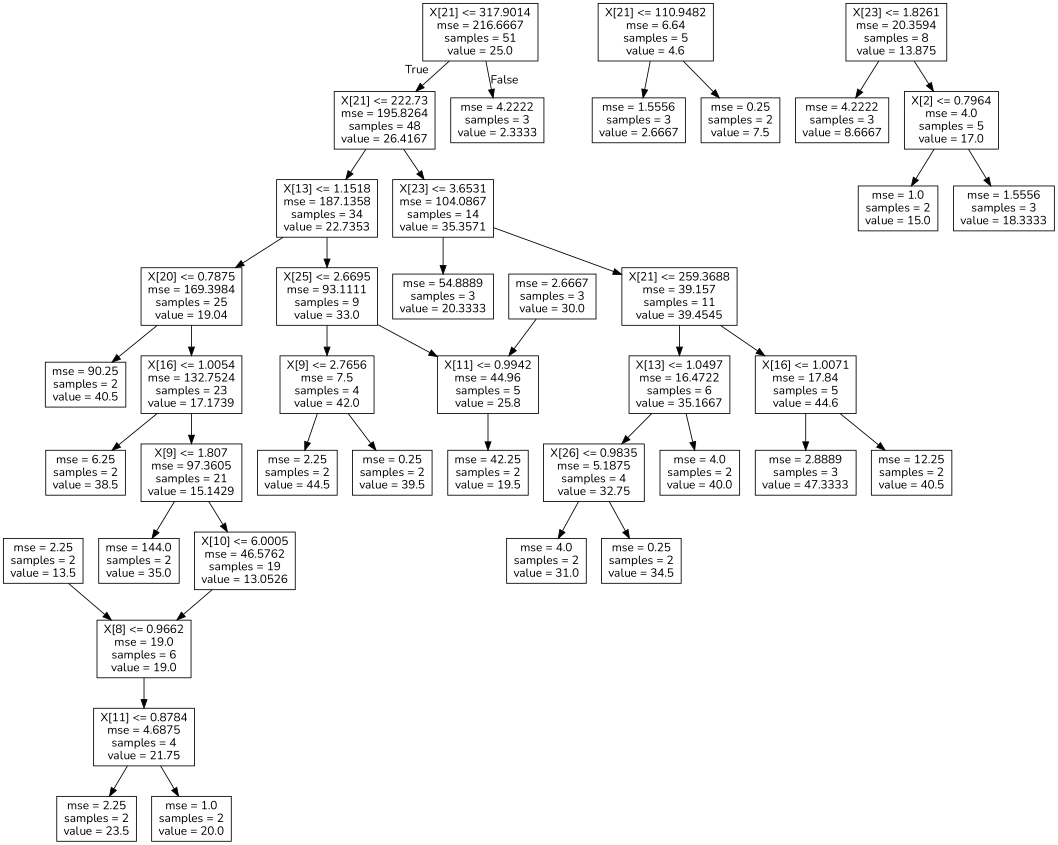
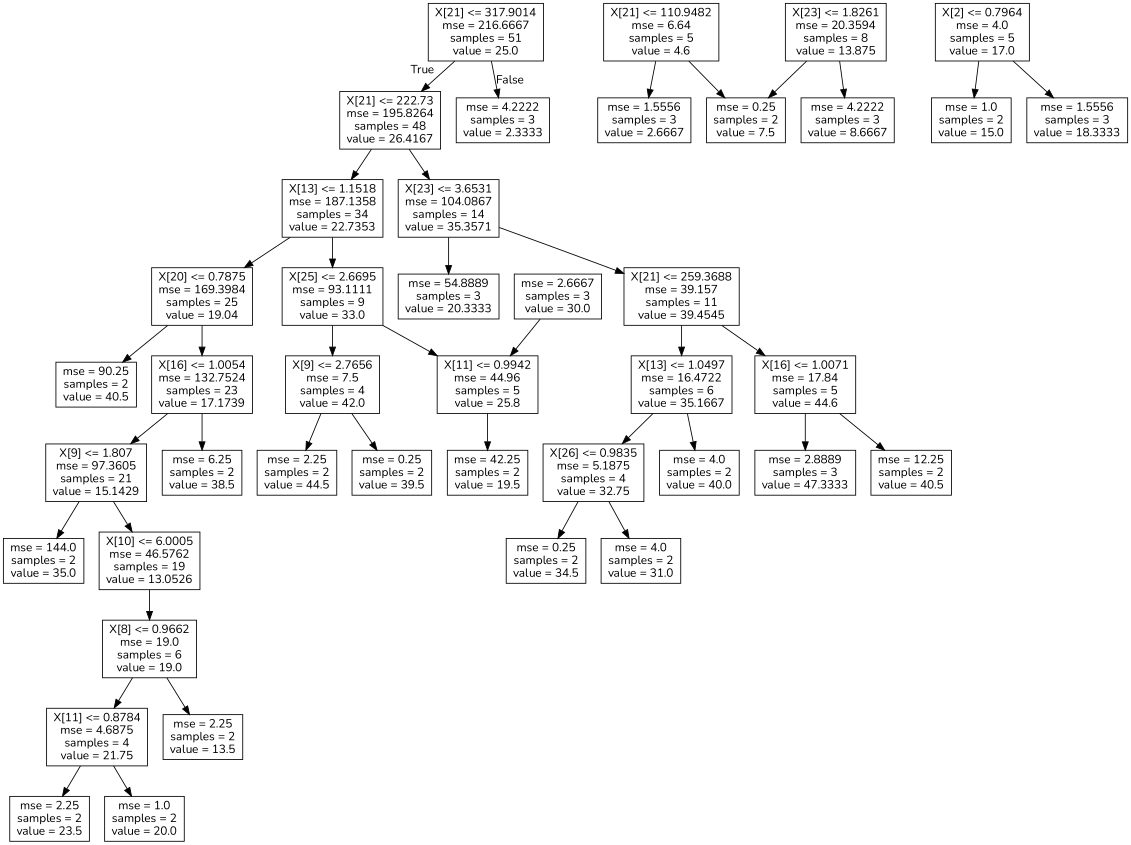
edge "X[23] <= 1.8261 mse = 20.3594 samples = 8 value = 13.875" -> "X[2] <= 0.7964 mse = 4.0 samples = 5 value = 17.0": now "X[23] <= 1.8261 mse = 20.3594 samples = 8 value = 13.875" -> "mse = 0.25 samples = 2 value = 7.5"
edge "mse = 2.25 samples = 2 value = 13.5" -> "X[8] <= 0.9662 mse = 19.0 samples = 6 value = 19.0": reversed
